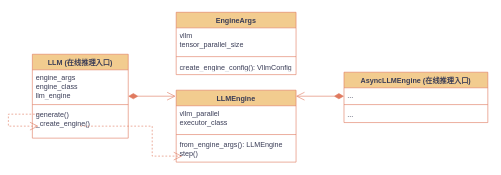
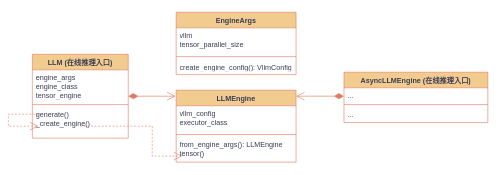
node "engine_args engine_class llm_engine": label "engine_args engine_class llm_engine" -> "engine_args engine_class tensor_engine"
node "vllm_parallel executor_class": label "vllm_parallel executor_class" -> "vllm_config executor_class"
node "from_engine_args(): LLMEngine step()": label "from_engine_args(): LLMEngine step()" -> "from_engine_args(): LLMEngine tensor()"
